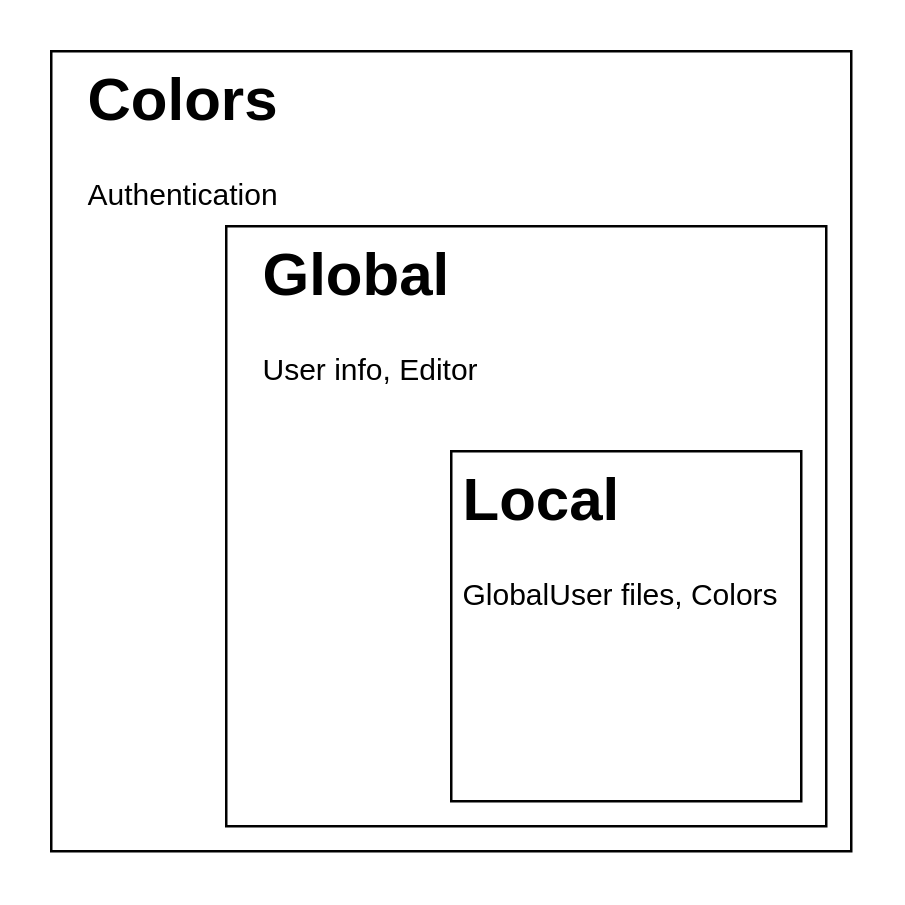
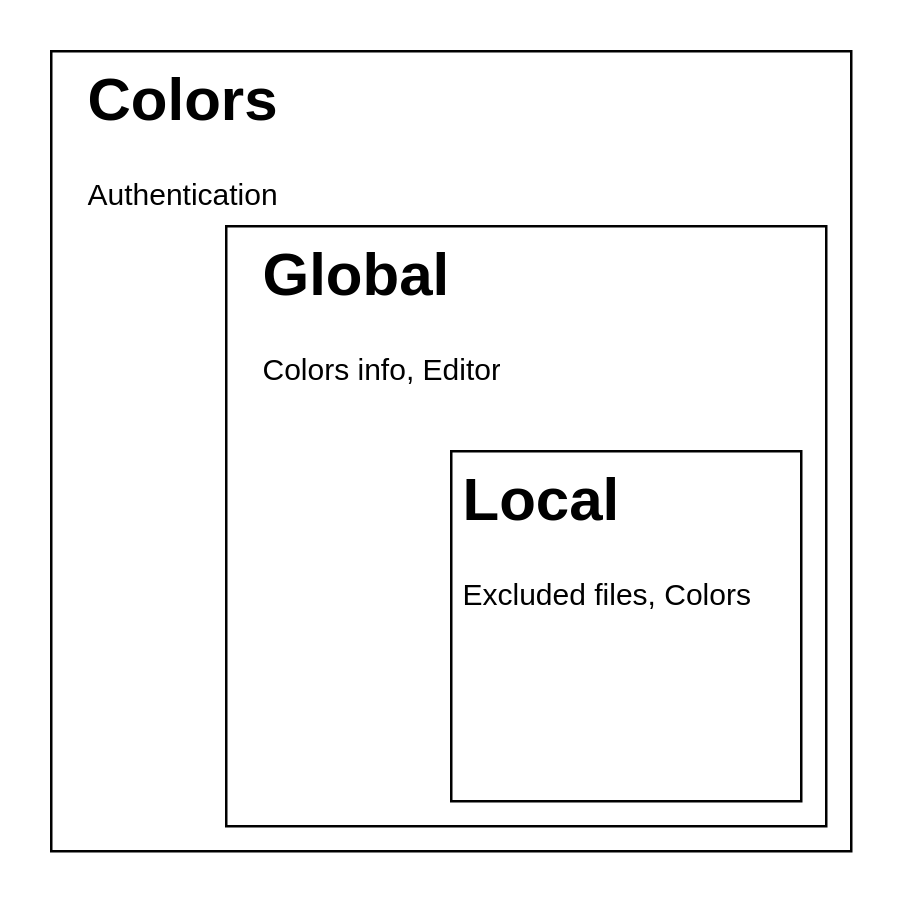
node "GlobalUser info, Editor": label "GlobalUser info, Editor" -> "GlobalColors info, Editor"
node "LocalGlobalUser files, Colors": label "LocalGlobalUser files, Colors" -> "LocalExcluded files, Colors"
